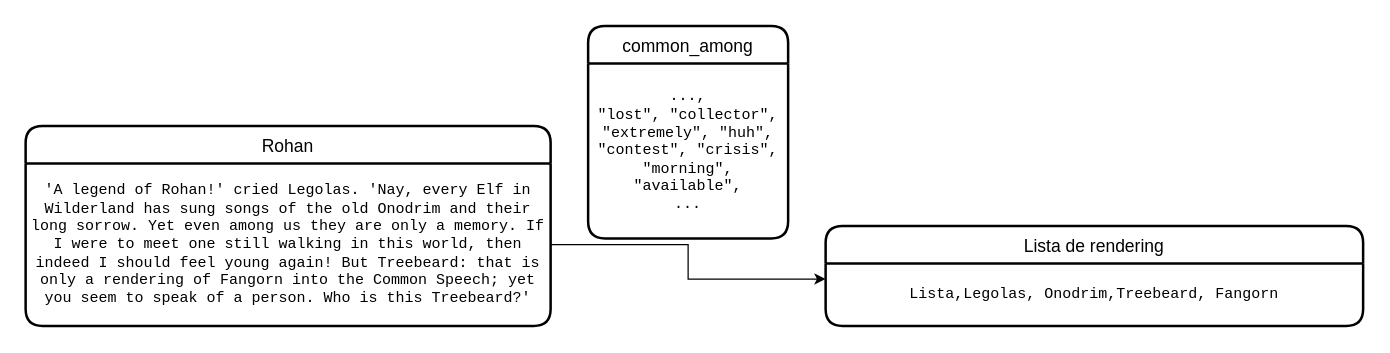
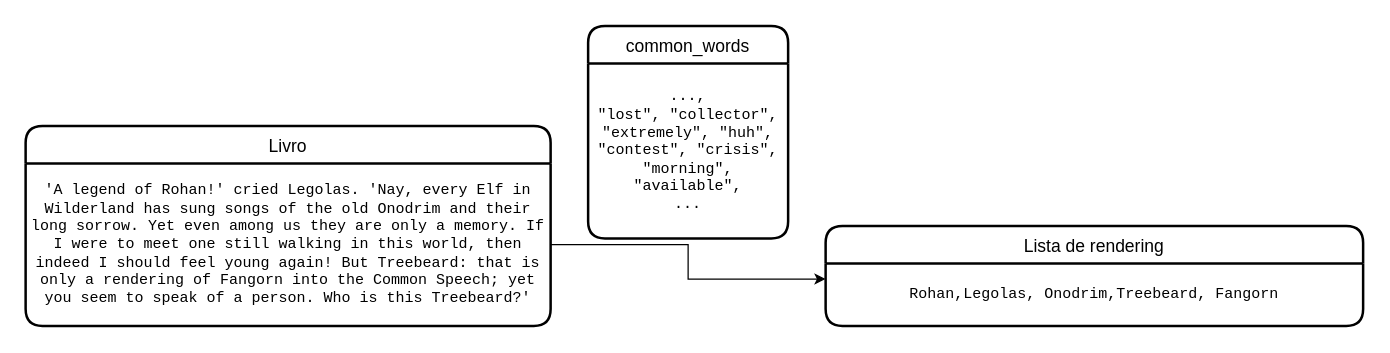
node "common_among": label "common_among" -> "common_words"
node "Rohan": label "Rohan" -> "Livro"
node "Lista,Legolas, Onodrim,Treebeard, Fangorn": label "Lista,Legolas, Onodrim,Treebeard, Fangorn" -> "Rohan,Legolas, Onodrim,Treebeard, Fangorn"
